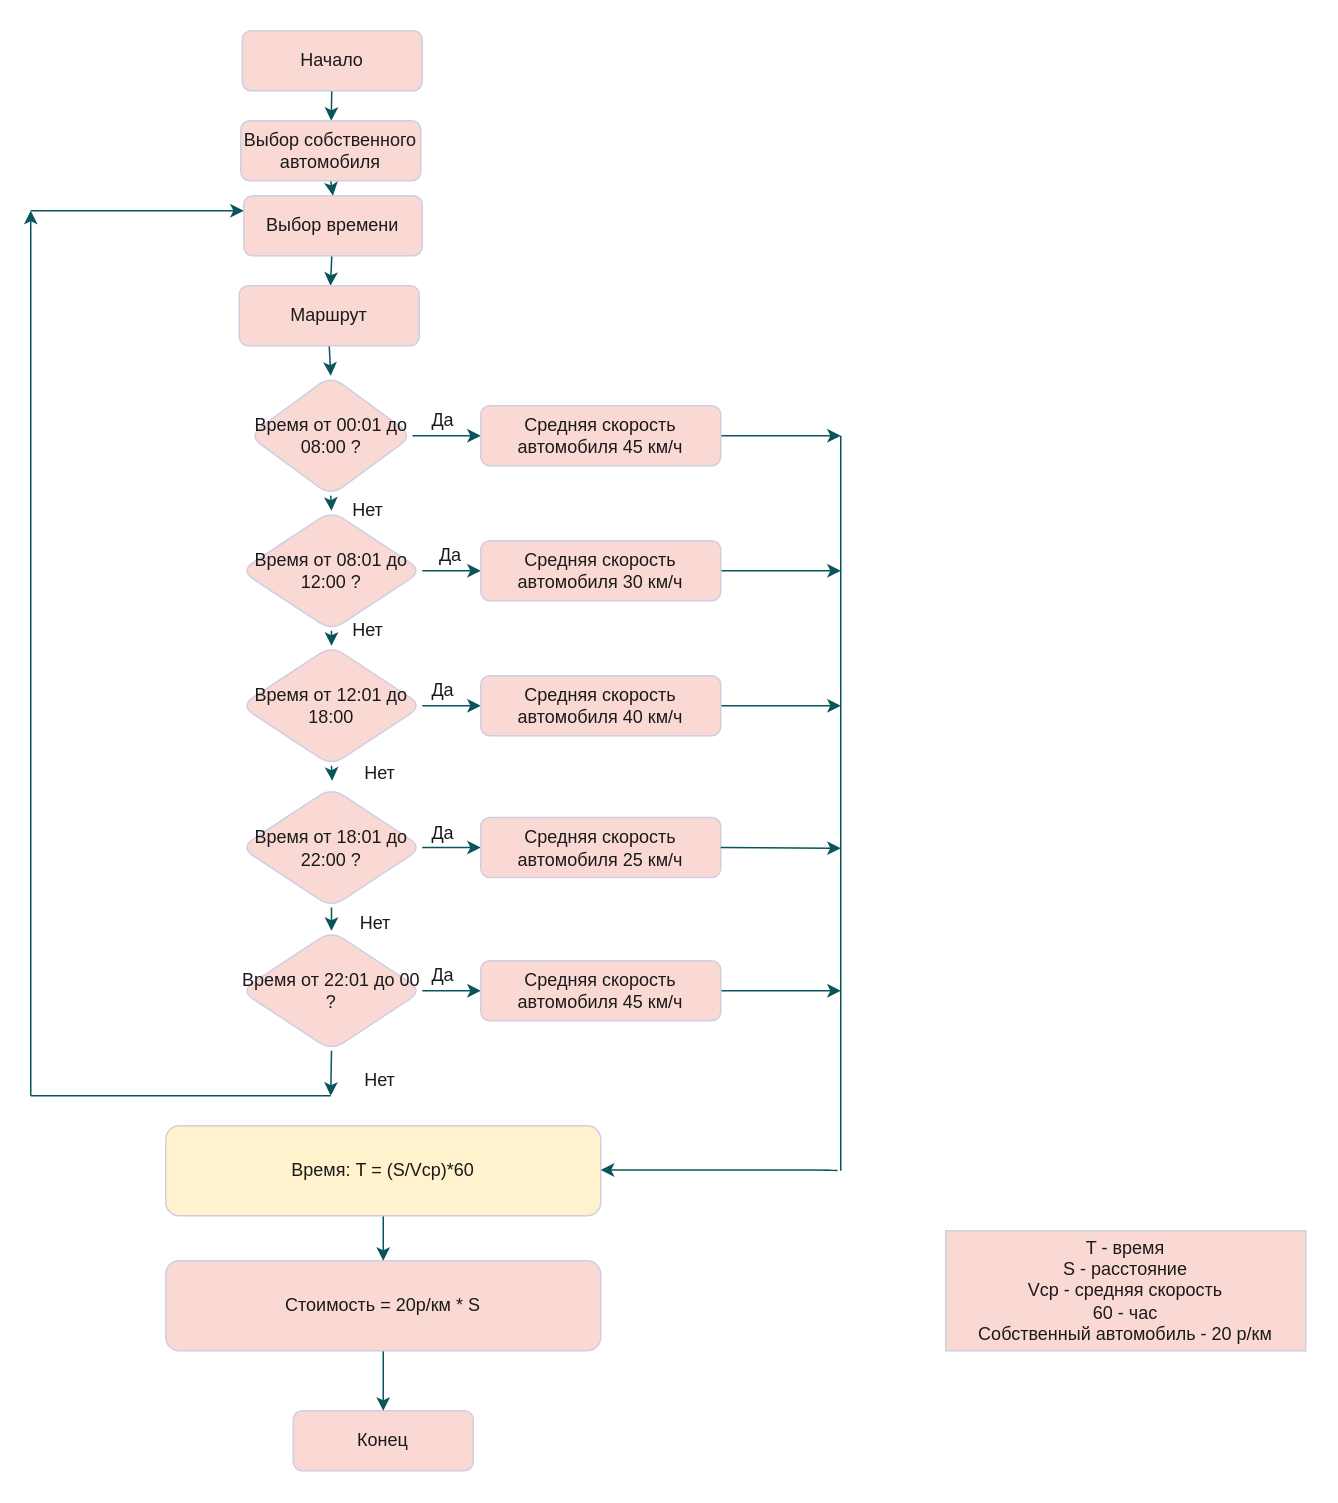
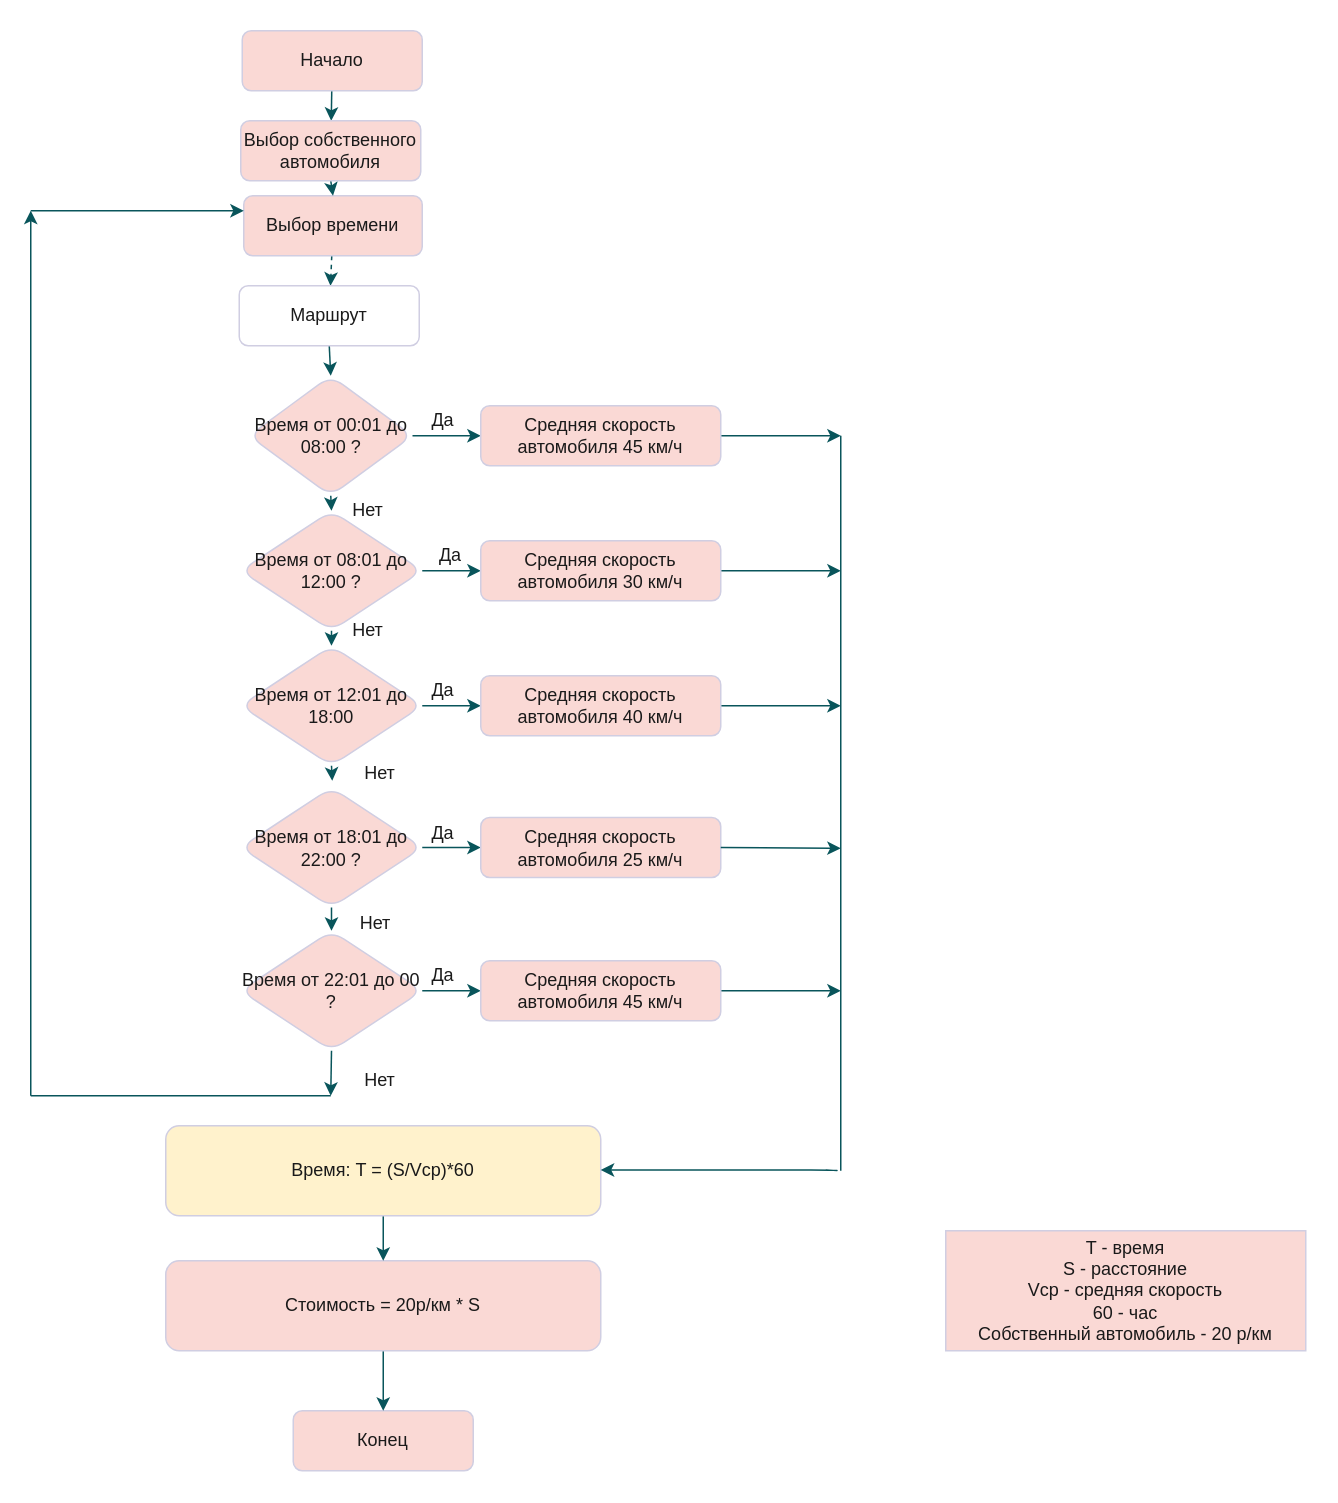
edge "Выбор времени" -> "Маршрут": style solid -> dashed
node "Маршрут": fillcolor #fad9d5 -> #ffffff
